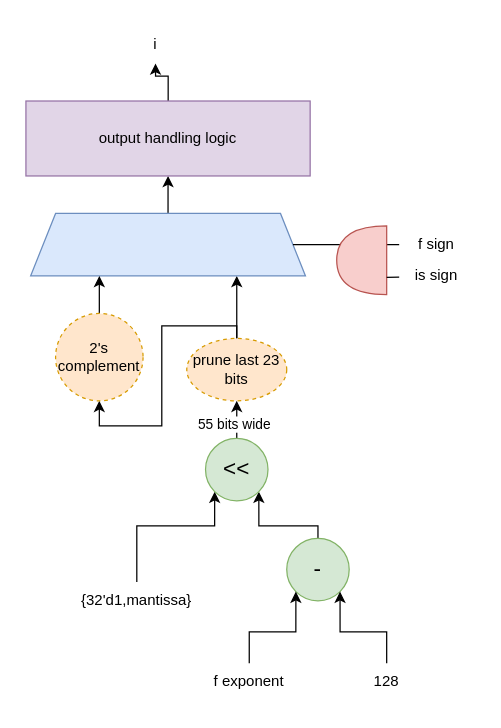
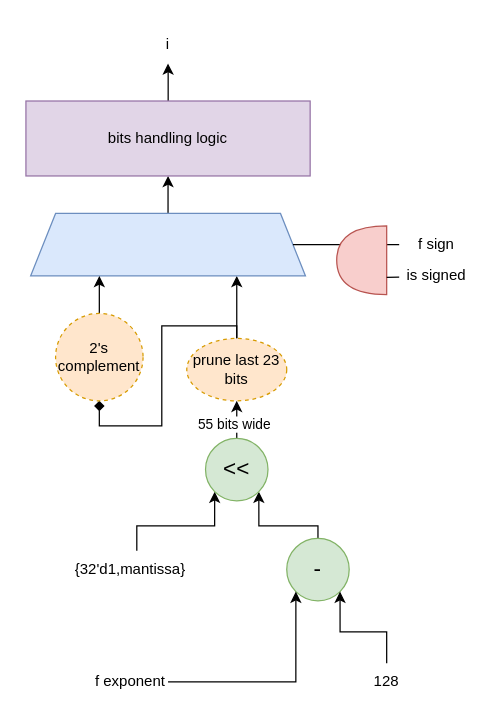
node "i": moved (156, 44) -> (168, 44)
node "output handling logic": label "output handling logic" -> "bits handling logic"
node "is sign": label "is sign" -> "is signed"
edge "prune last 23 bits" -> "2's complement": arrowhead classic -> diamond
node "{32'd1,mantissa}": moved (137, 601) -> (131, 569)
node "f exponent": moved (249, 682) -> (131, 682)
